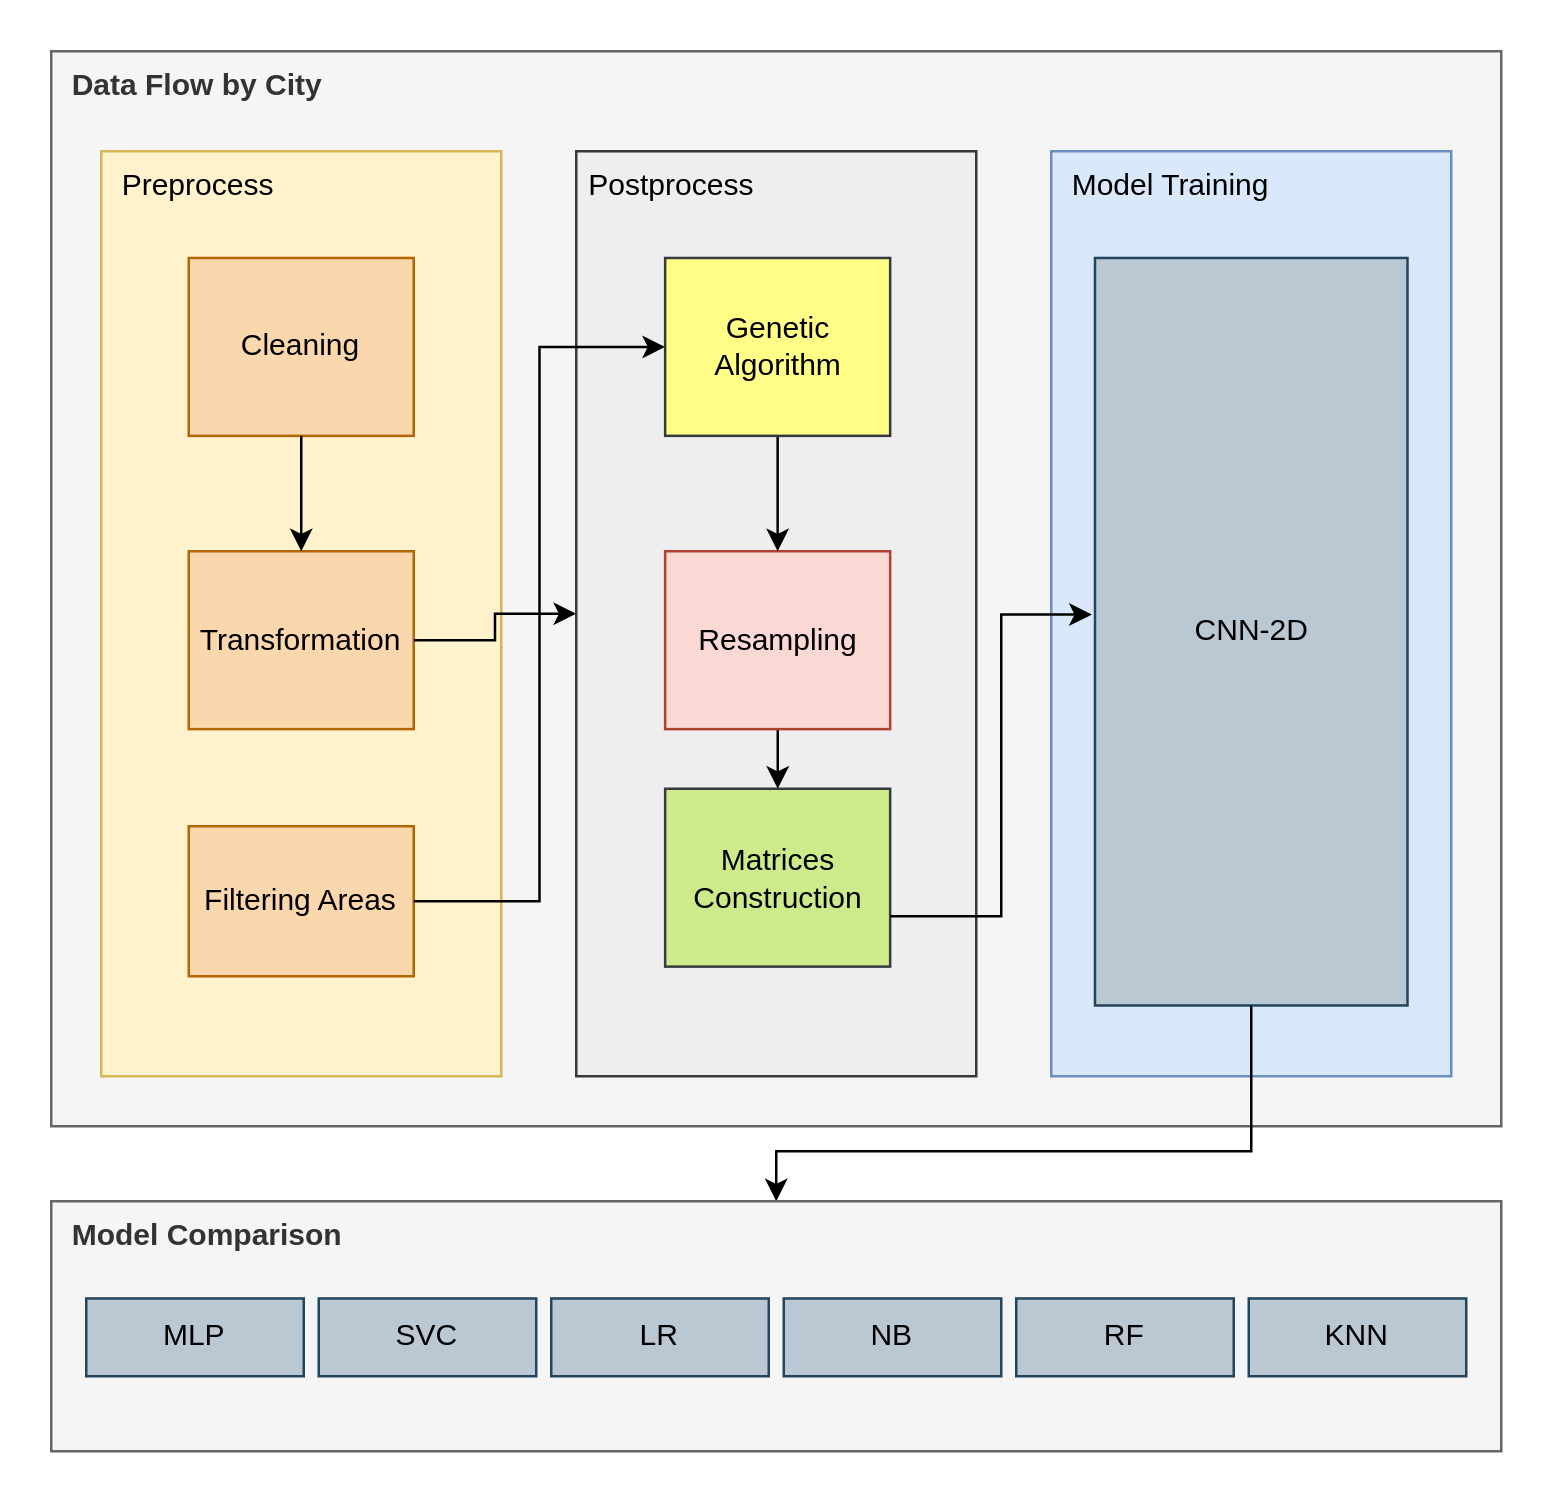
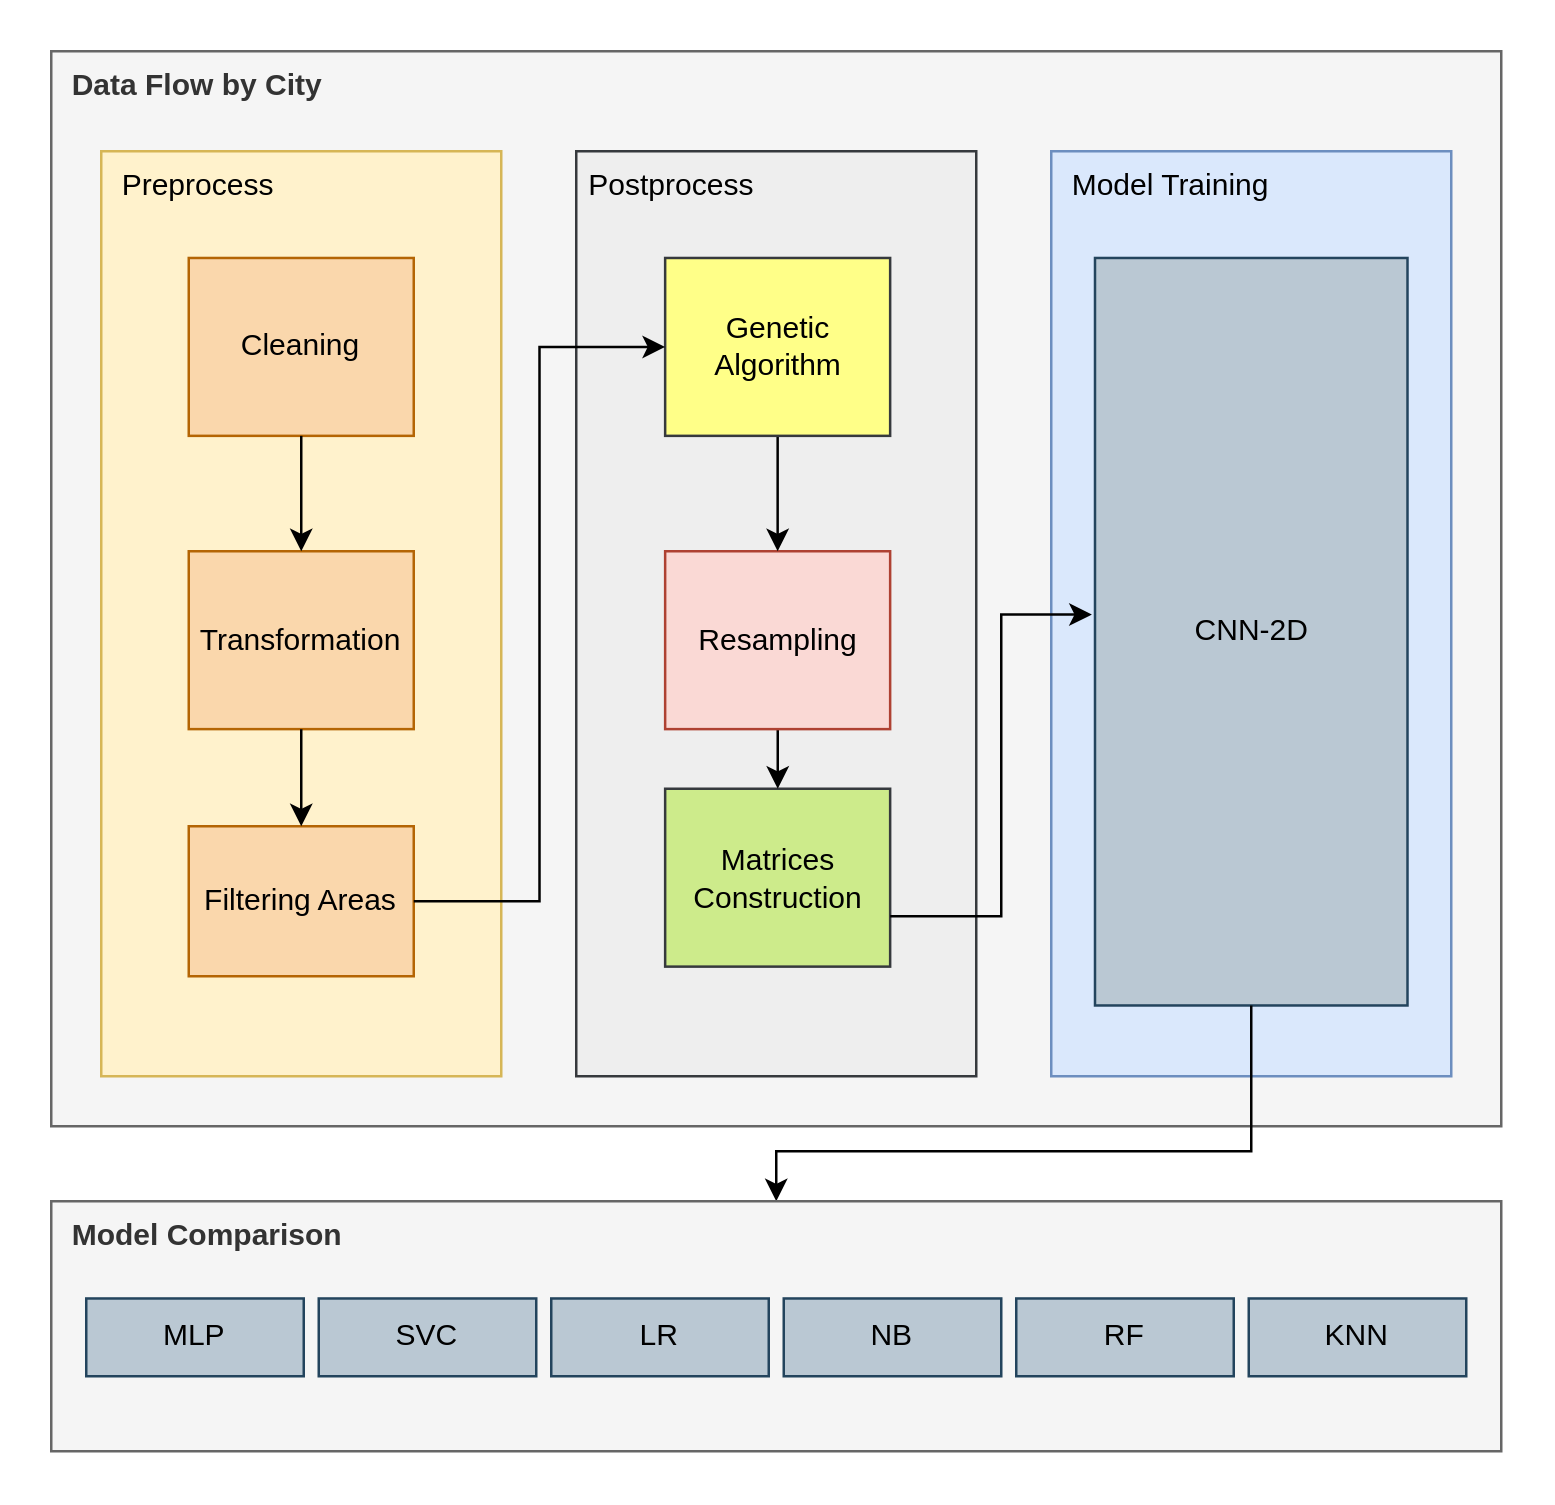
edge "Transformation" -> "Postprocess": now "Transformation" -> "Filtering Areas"
